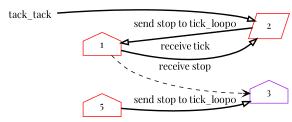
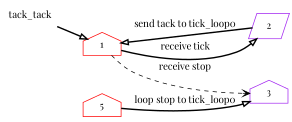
edge "tack_tack" -> "2": now "tack_tack" -> "1"
edge "2" -> "1": label "send stop to tick_loop0" -> "send tack to tick_loop0"
node "2": color red -> purple
edge "5" -> "3": label "send stop to tick_loop0" -> "loop stop to tick_loop0"
